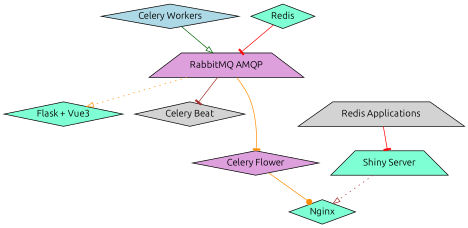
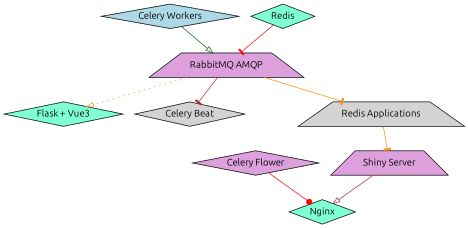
edge "RabbitMQ AMQP" -> "Celery Flower": now "RabbitMQ AMQP" -> "Redis Applications"
edge "Redis Applications" -> "Shiny Server": color red -> darkorange
node "Shiny Server": fillcolor aquamarine -> plum
edge "Celery Flower" -> "Nginx": color darkorange -> red
edge "Shiny Server" -> "Nginx": style dotted -> solid
